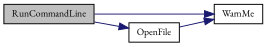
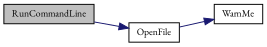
edge "RunCommandLine" -> "WarnMe": removed
